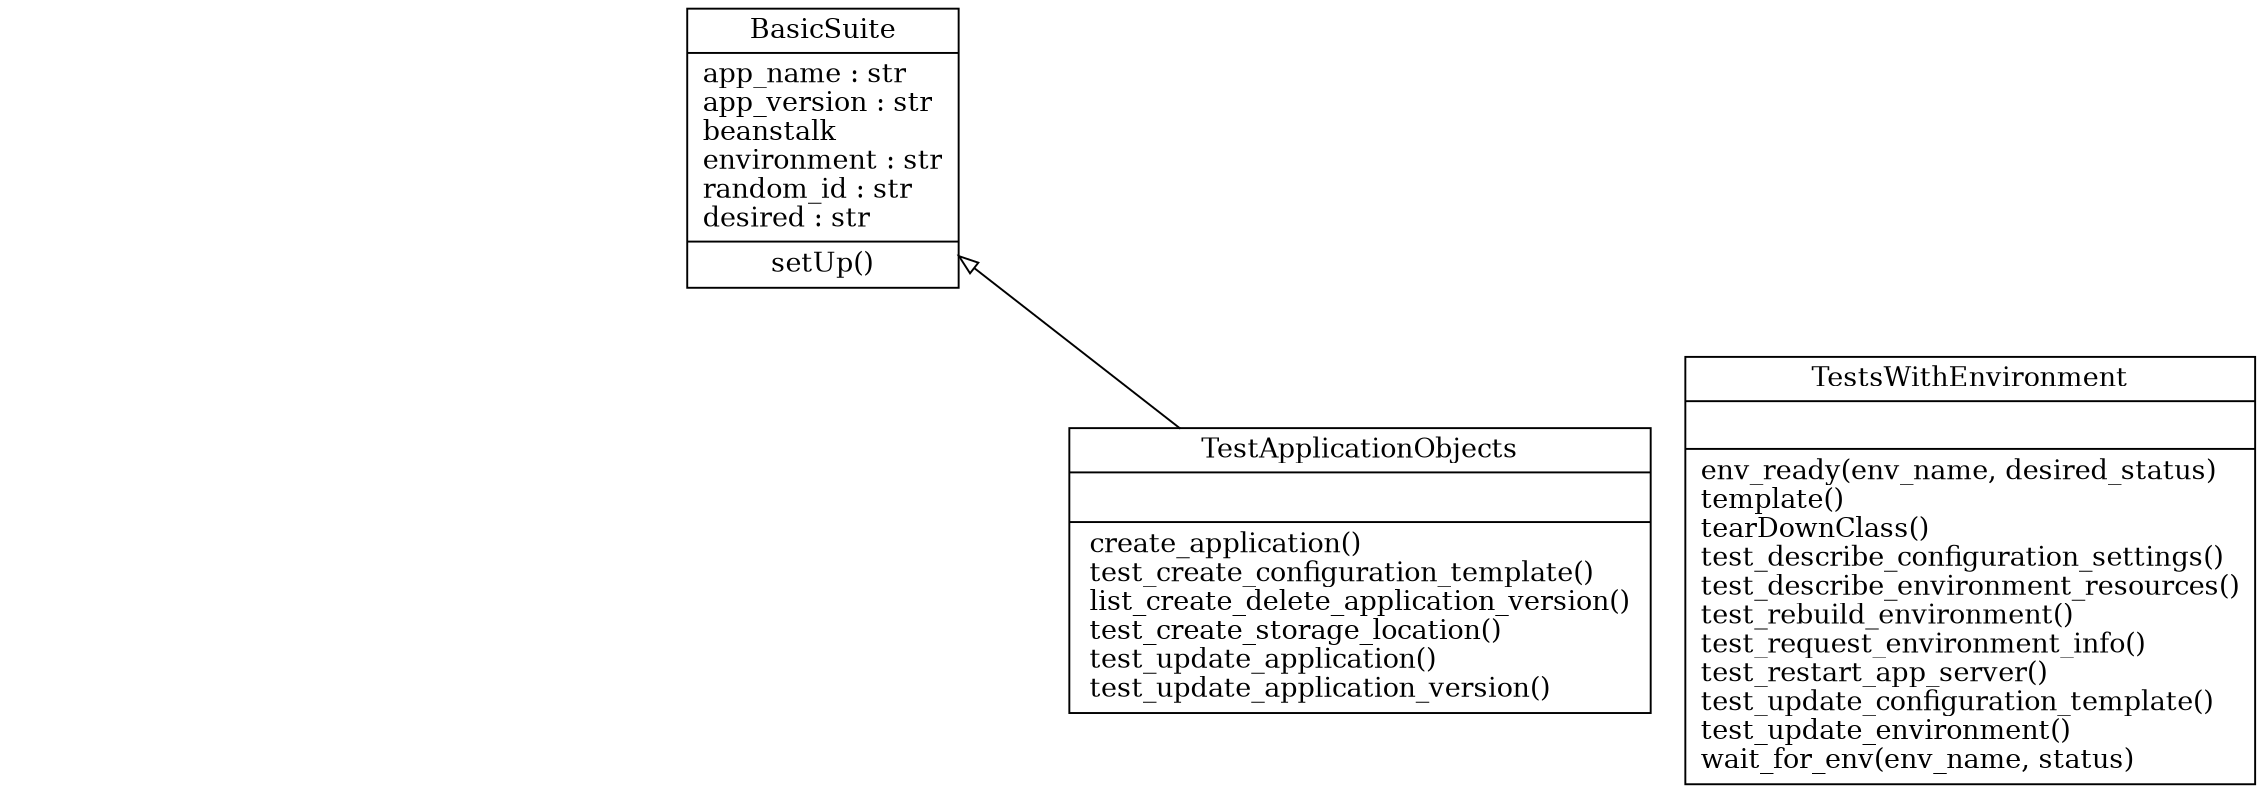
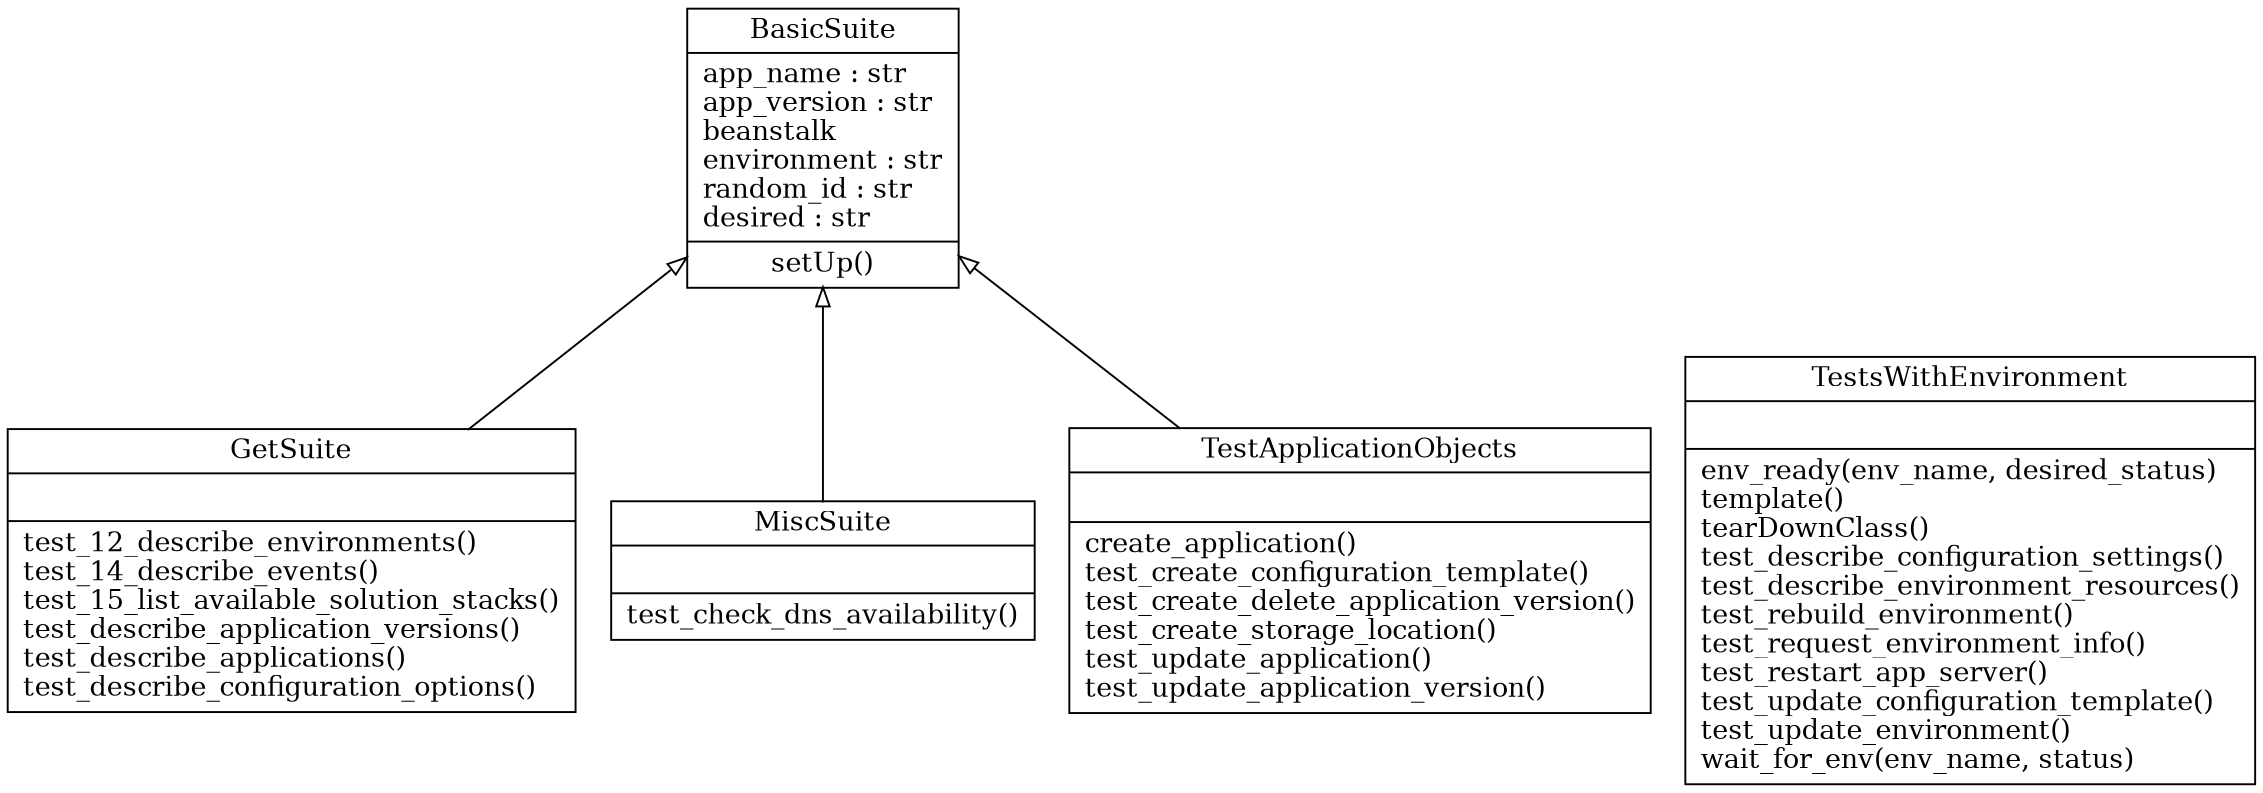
node "GetSuite": added
node "MiscSuite": added
node "TestApplicationObjects": text "list_create_delete_application_version()" -> "test_create_delete_application_version()"
